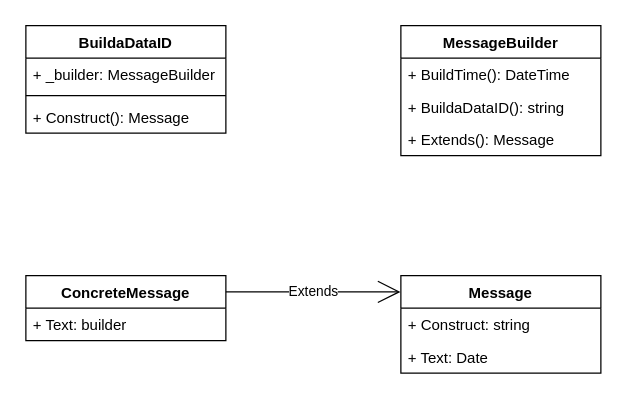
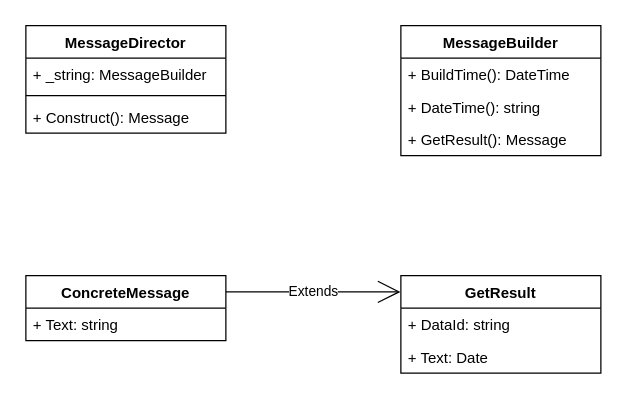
node "BuildaDataID": label "BuildaDataID" -> "MessageDirector"
node "+ _builder: MessageBuilder": label "+ _builder: MessageBuilder" -> "+ _string: MessageBuilder"
node "+ BuildaDataID(): string": label "+ BuildaDataID(): string" -> "+ DateTime(): string"
node "+ Extends(): Message": label "+ Extends(): Message" -> "+ GetResult(): Message"
node "Message": label "Message" -> "GetResult"
node "+ Text: builder": label "+ Text: builder" -> "+ Text: string"
node "+ Construct: string": label "+ Construct: string" -> "+ DataId: string"
